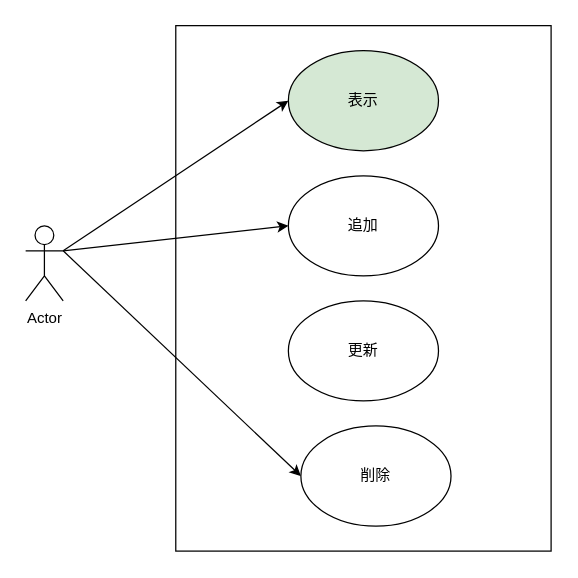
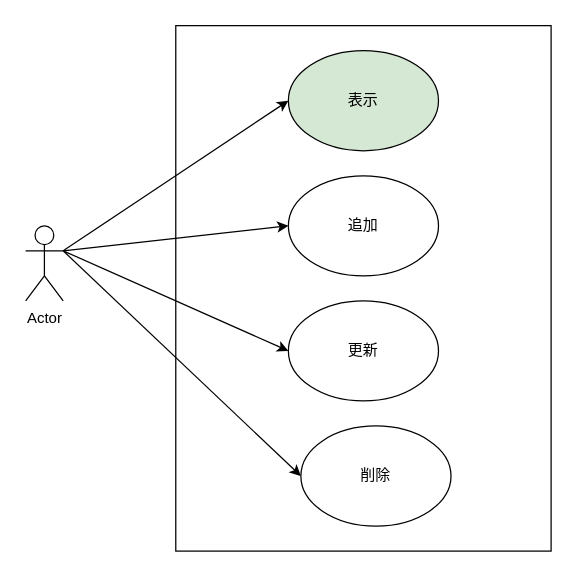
edge "Actor" -> "更新": added
